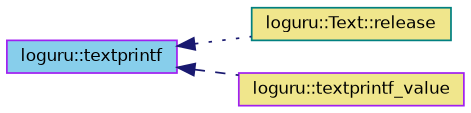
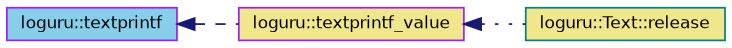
edge "loguru::Text::release" -> "loguru::textprintf": now "loguru::Text::release" -> "loguru::textprintf_value"
